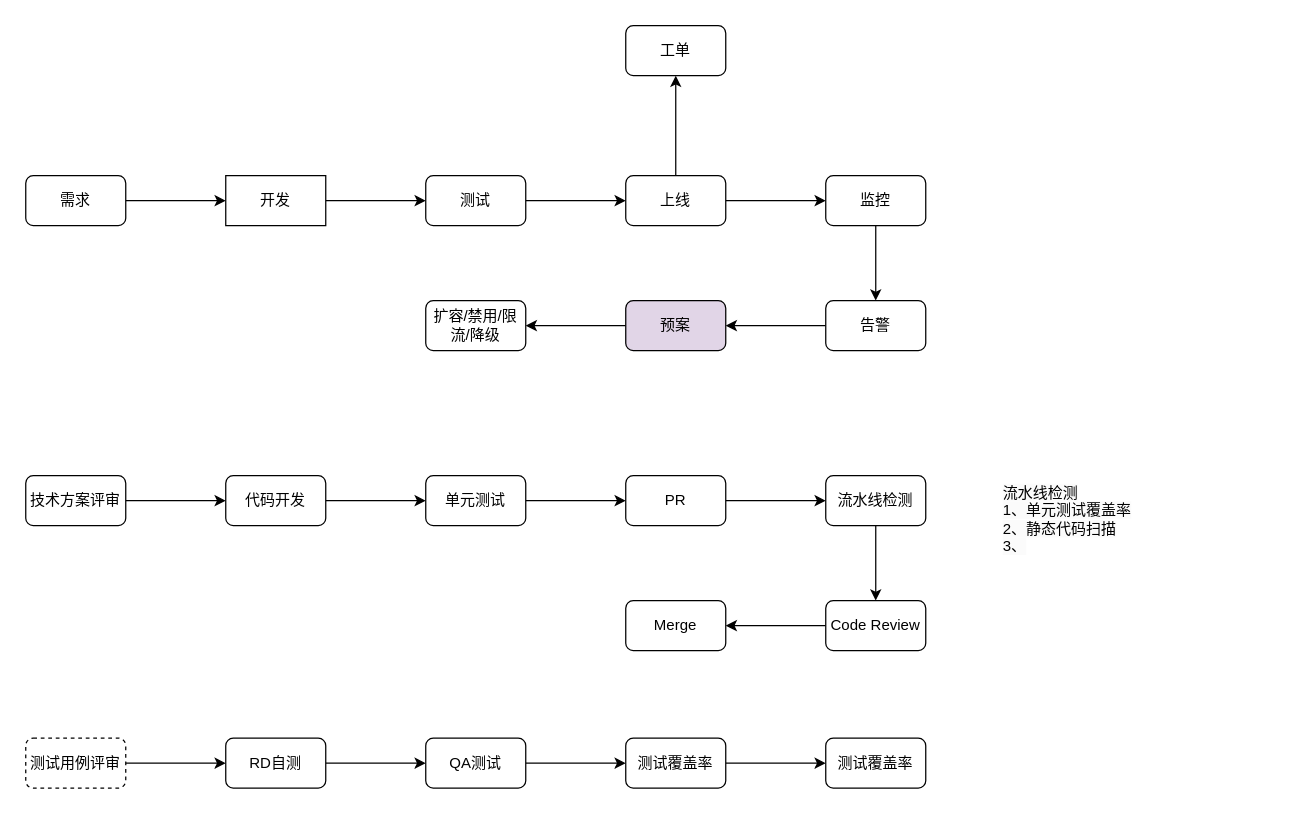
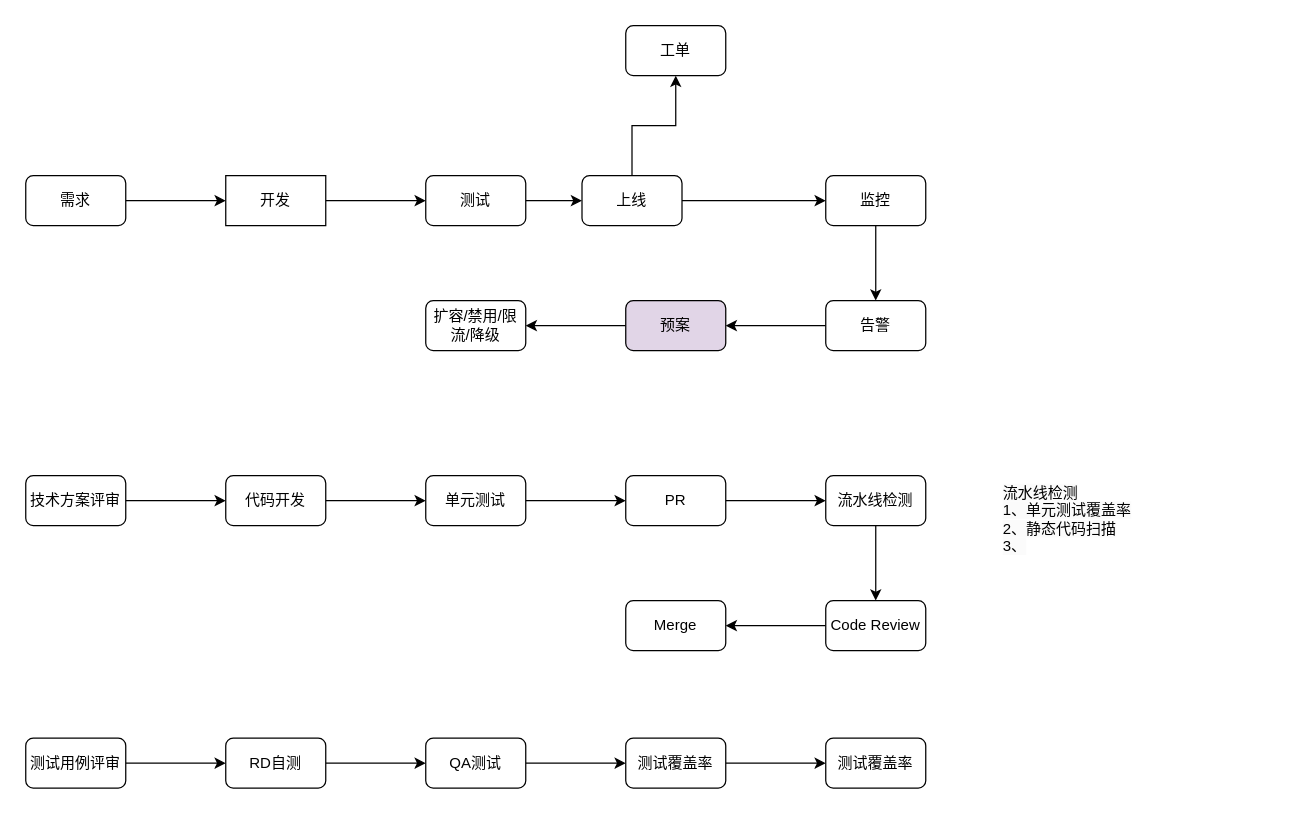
node "上线": moved (676, 201) -> (632, 201)
node "测试用例评审": style dashed -> solid
